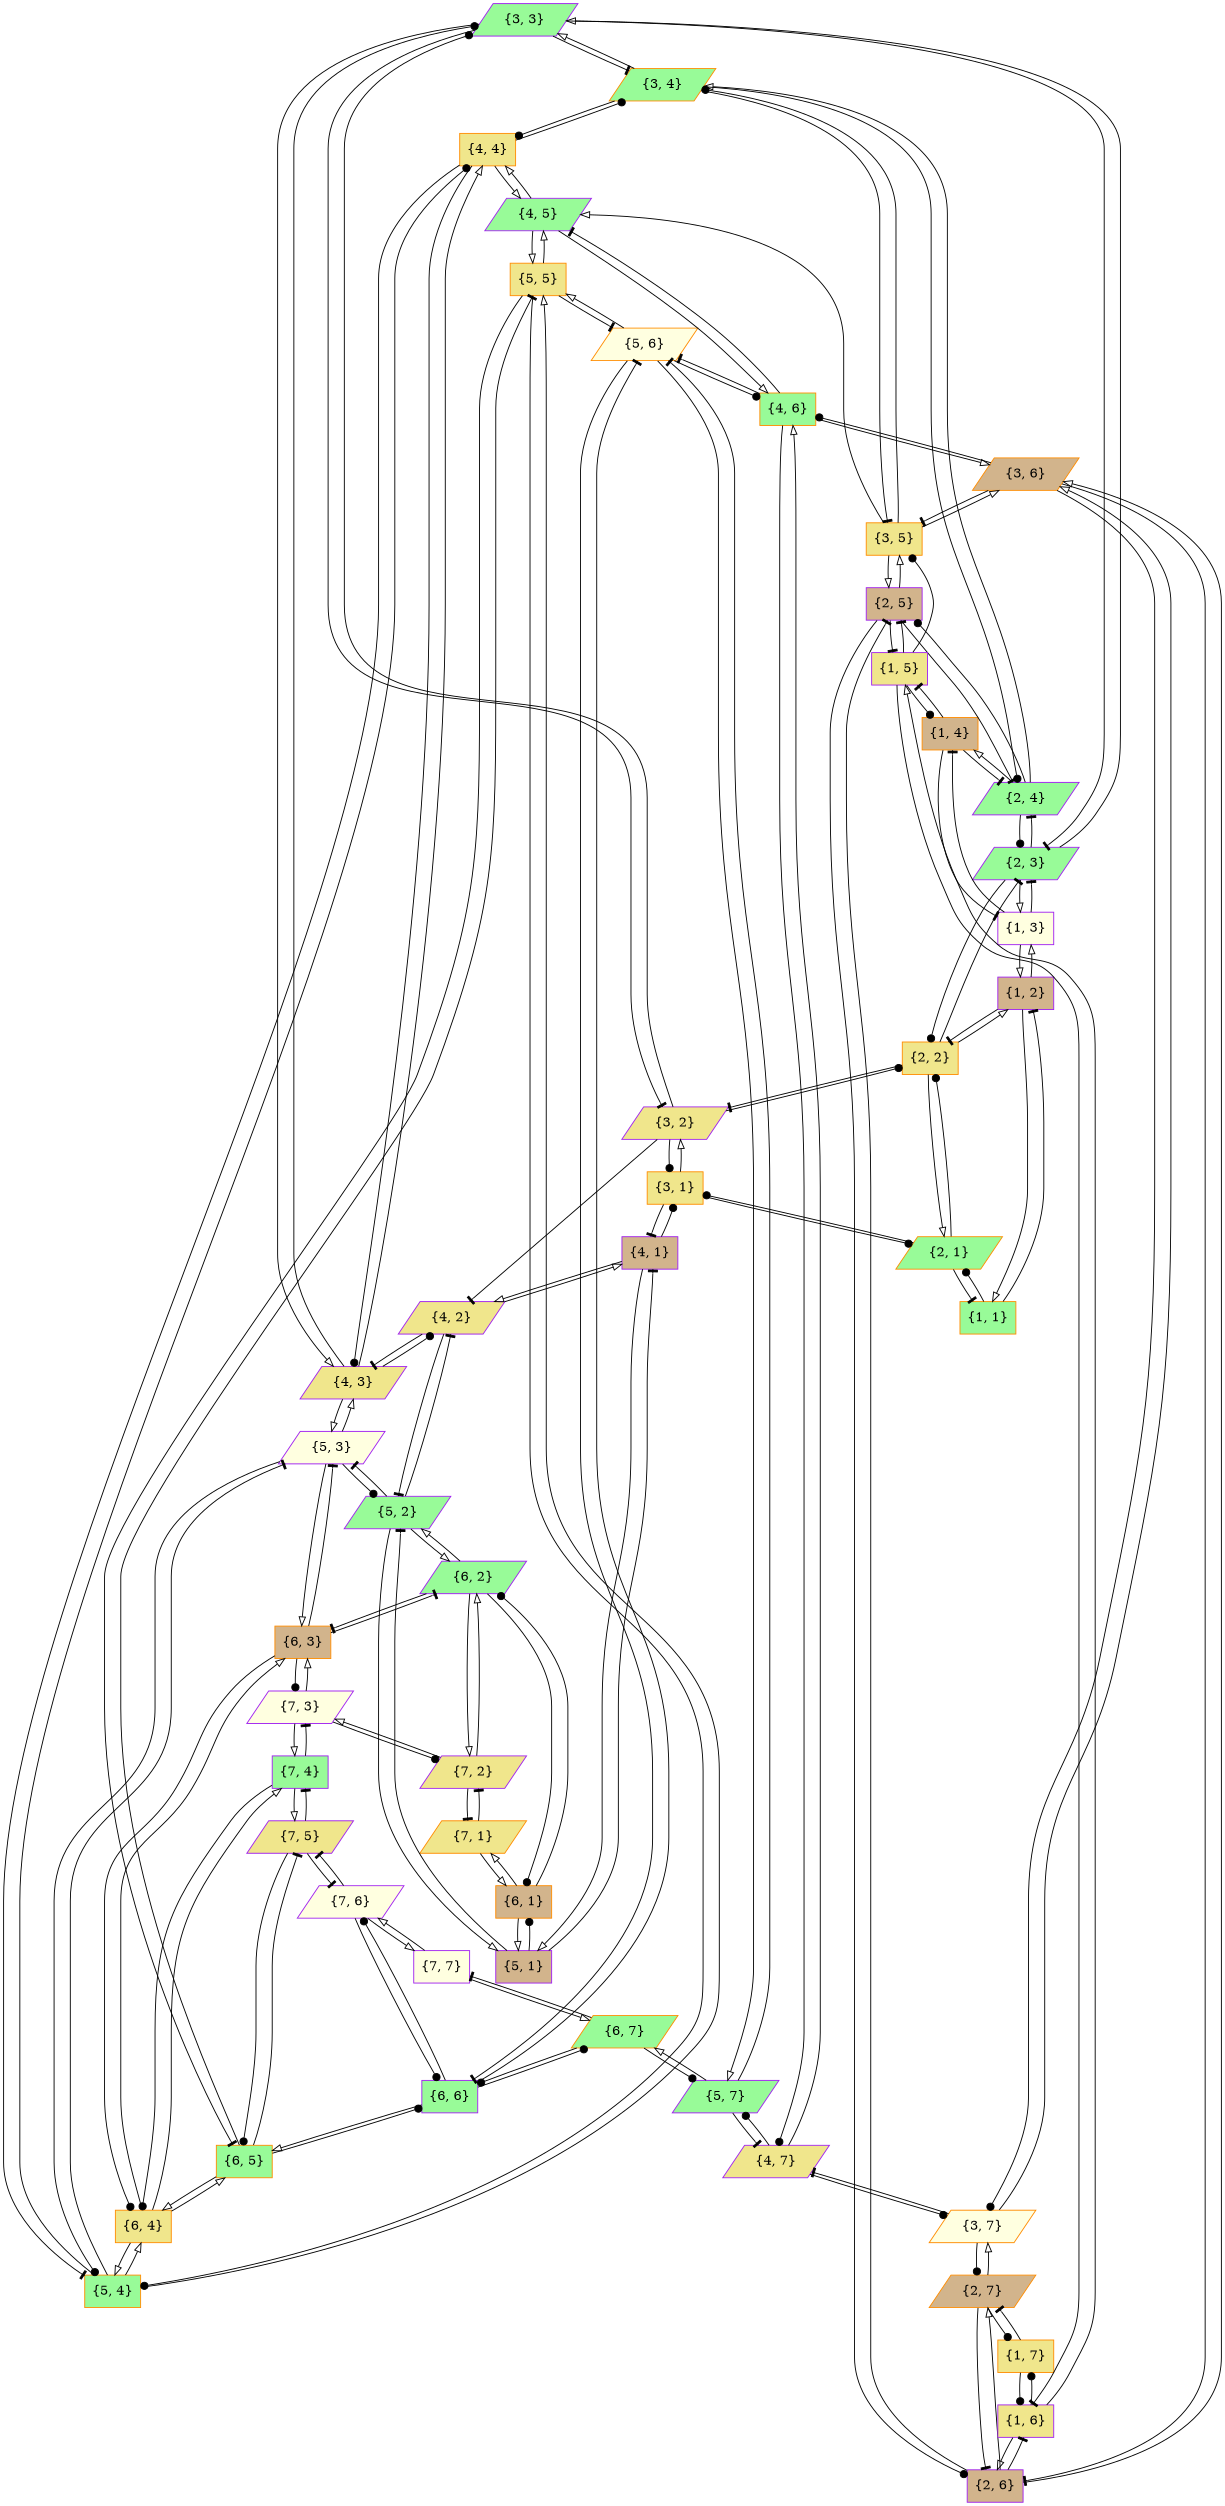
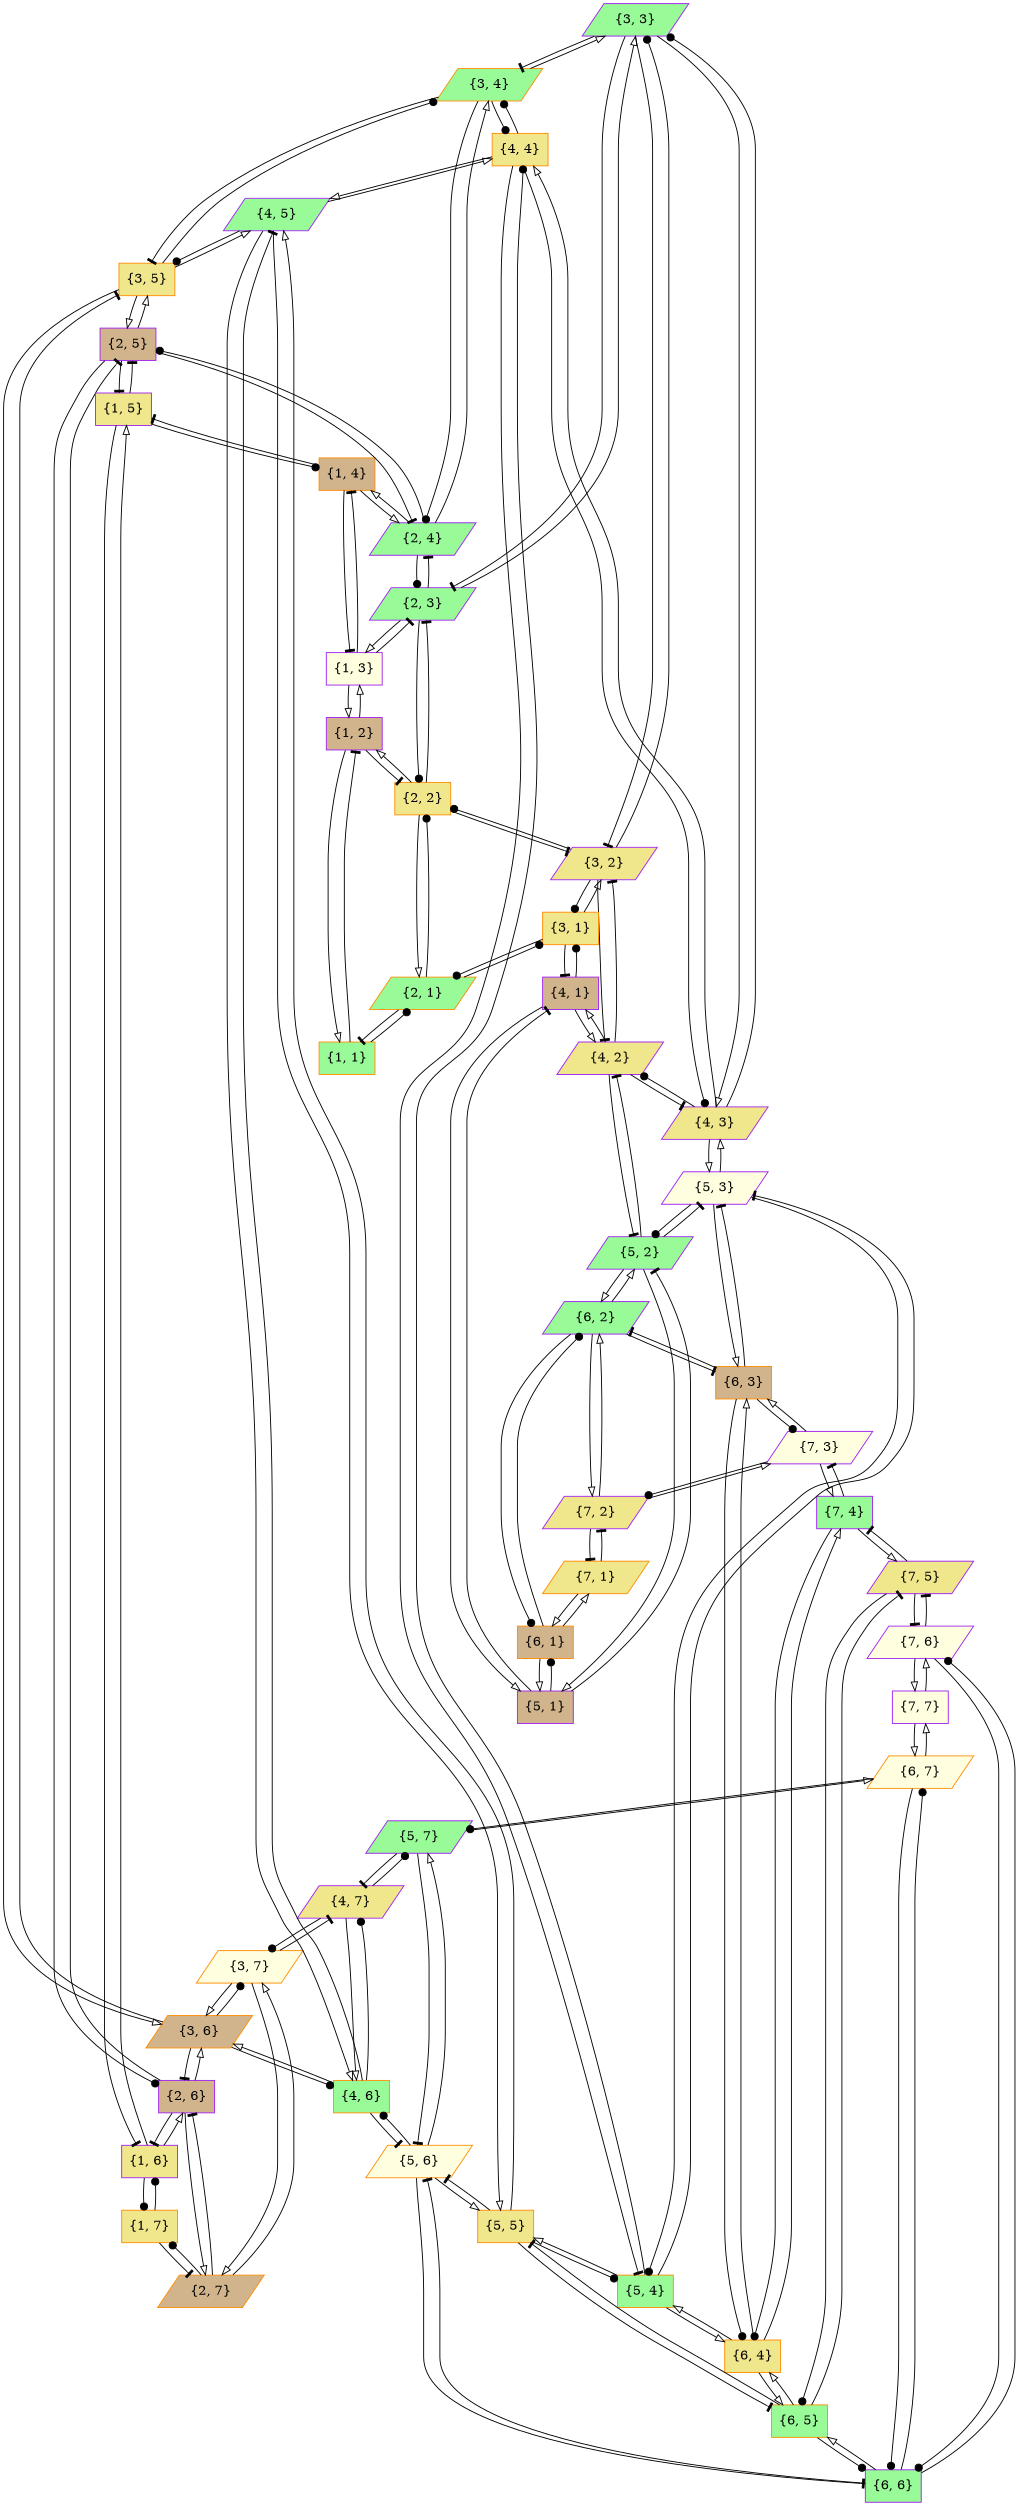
edge "{1, 5}" -> "{3, 5}": now "{4, 5}" -> "{3, 5}"
edge "{1, 4}" -> "{2, 4}": arrowhead tee -> onormal
edge "{4, 2}" -> "{3, 2}": added
edge "{6, 7}" -> "{7, 7}": arrowhead tee -> onormal
node "{6, 7}": fillcolor palegreen -> lightyellow
edge "{3, 7}" -> "{2, 7}": arrowhead dot -> onormal
